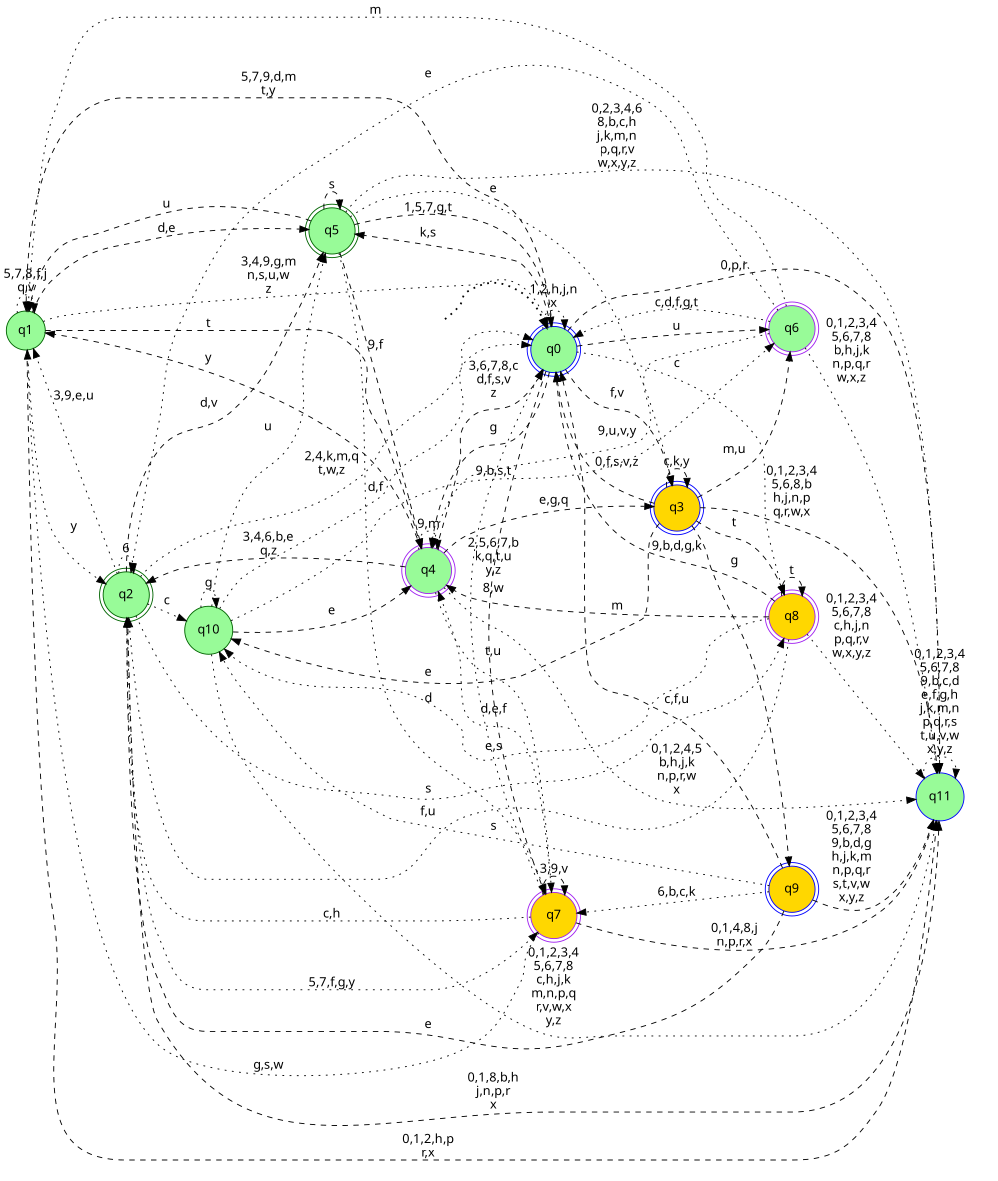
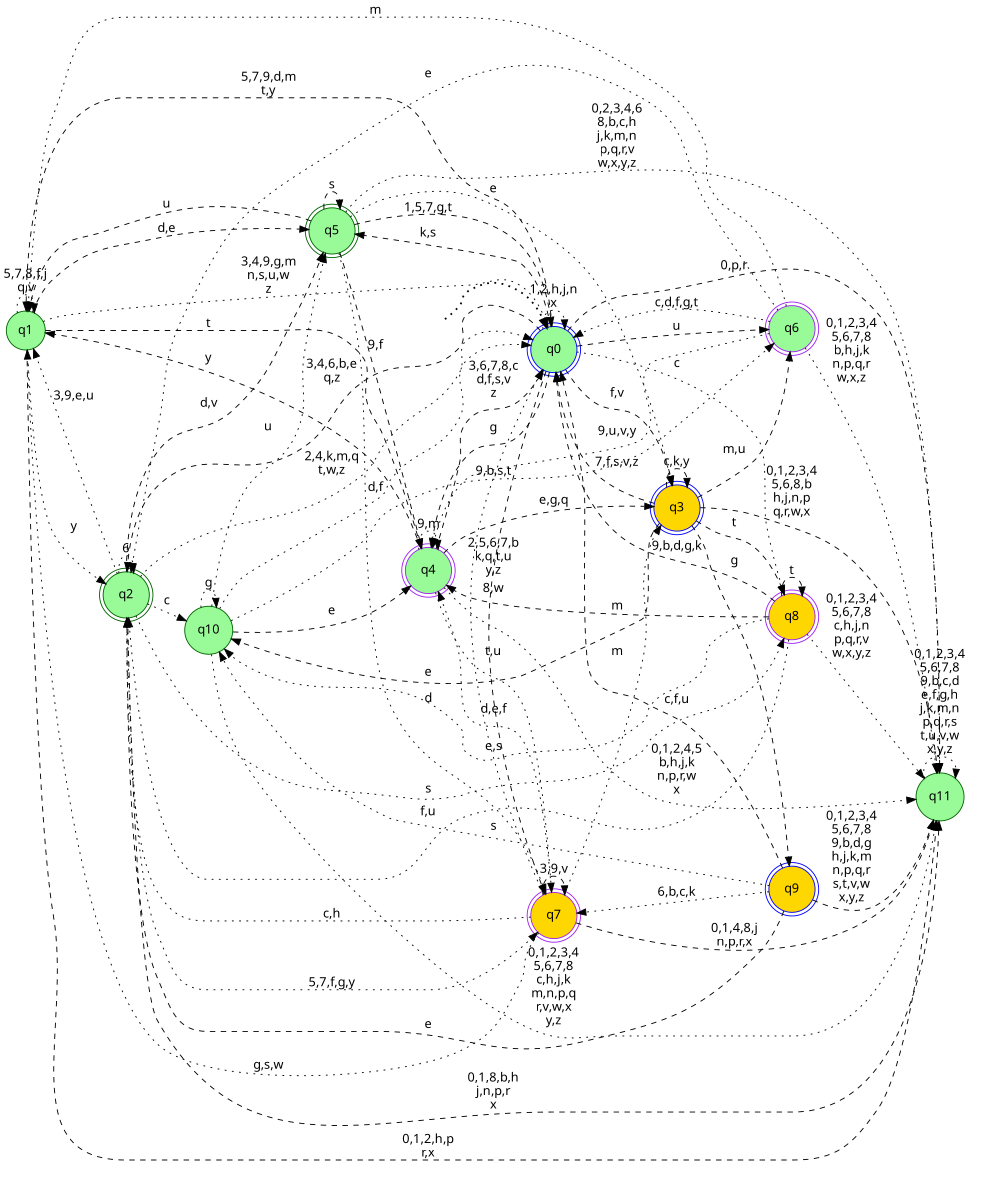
edge "q3" -> "q0": label "0,f,s,v,z" -> "7,f,s,v,z"
edge "q4" -> "q2": now "q0" -> "q2"
edge "q7" -> "q3": added, label "m"
node "q11": color blue -> darkgreen
